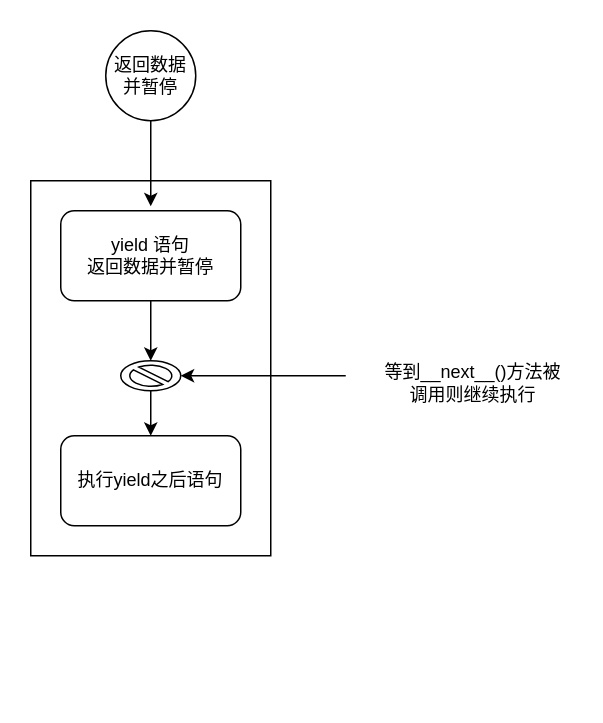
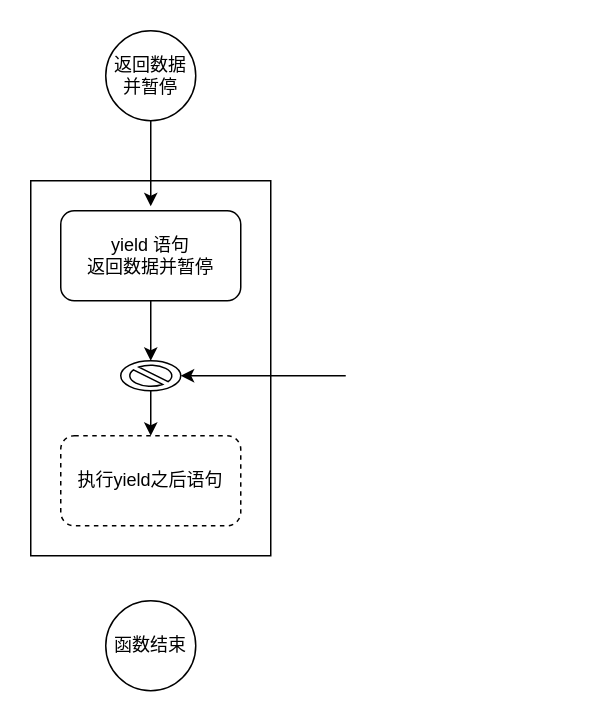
node "等到__next__()方法被调用则继续执行": removed
node "执行yield之后语句": style solid -> dashed
node "函数结束": added
